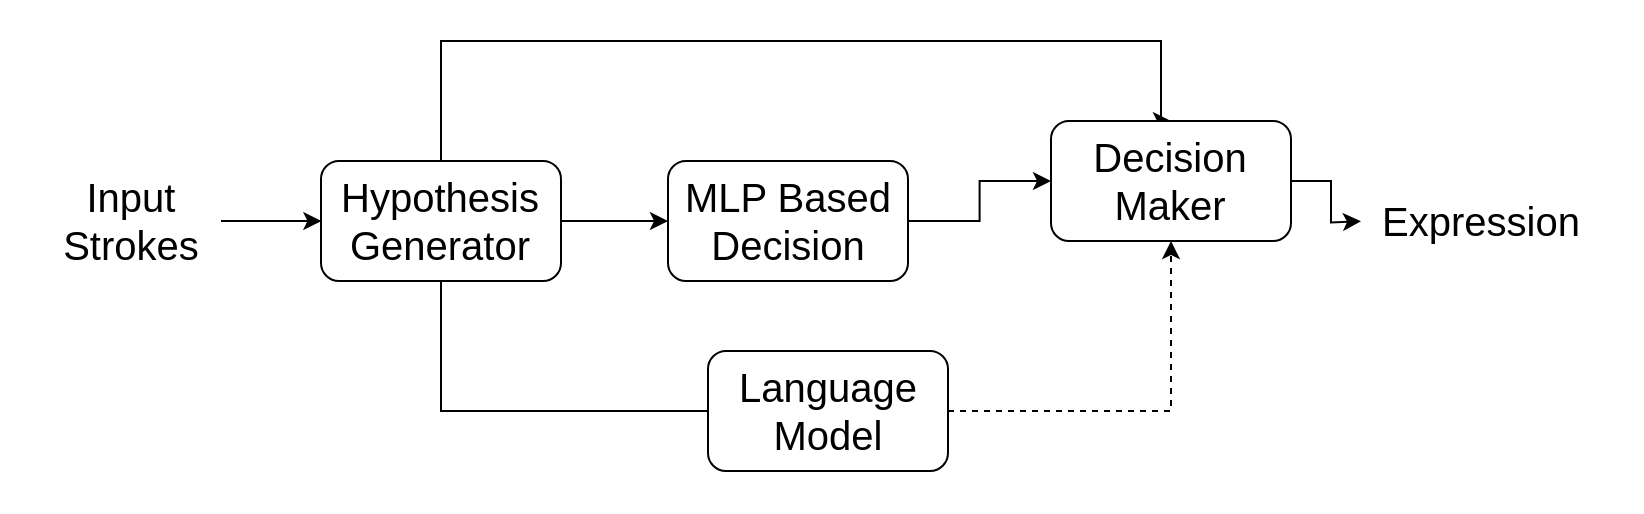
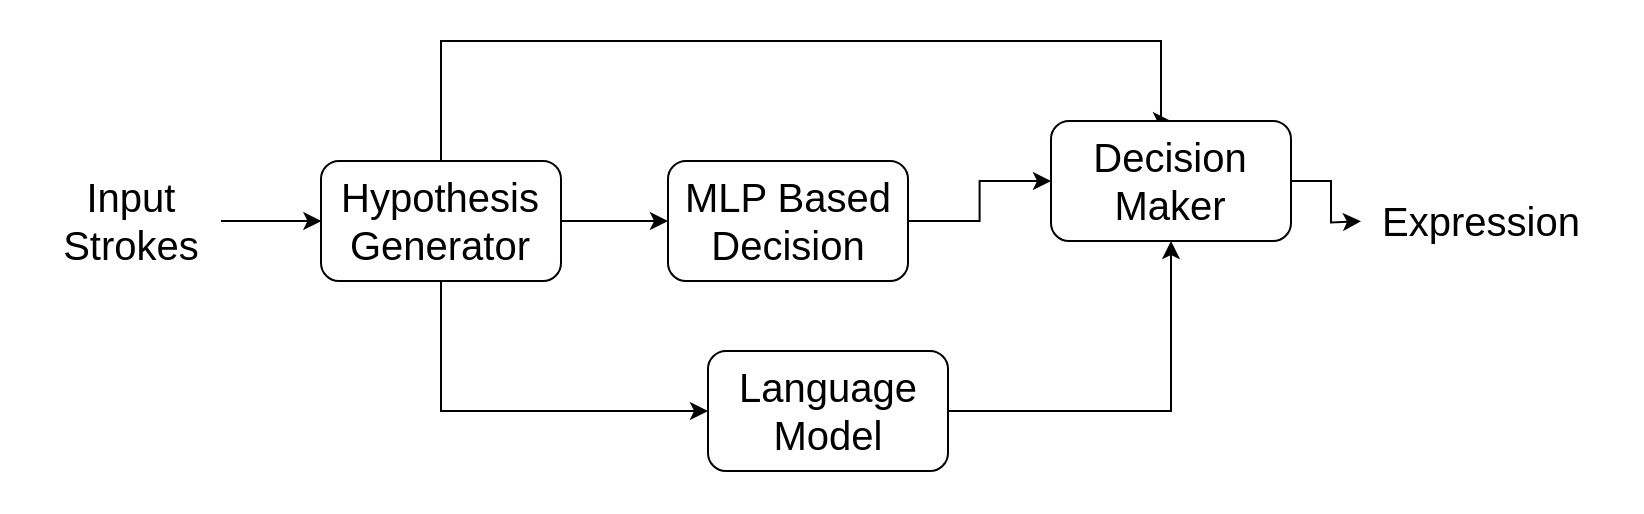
edge "Hypothesis Generator" -- "Language Model": arrowhead none -> classic
edge "Language Model" -> "Decision Maker": style dashed -> solid
